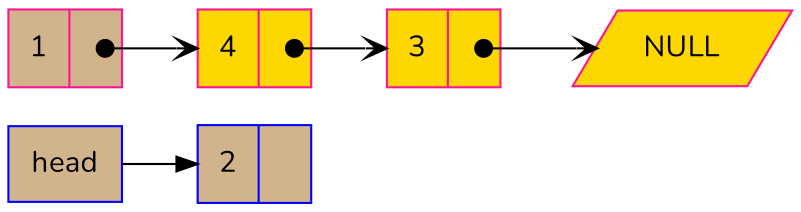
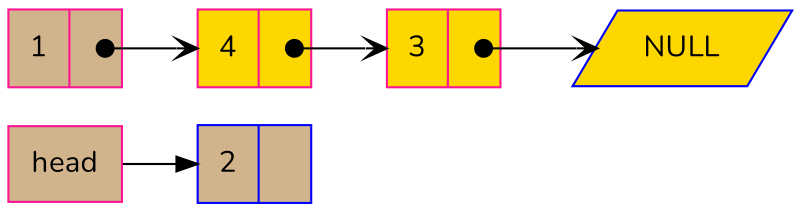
node "NULL": color deeppink -> blue
node "head": color blue -> deeppink
